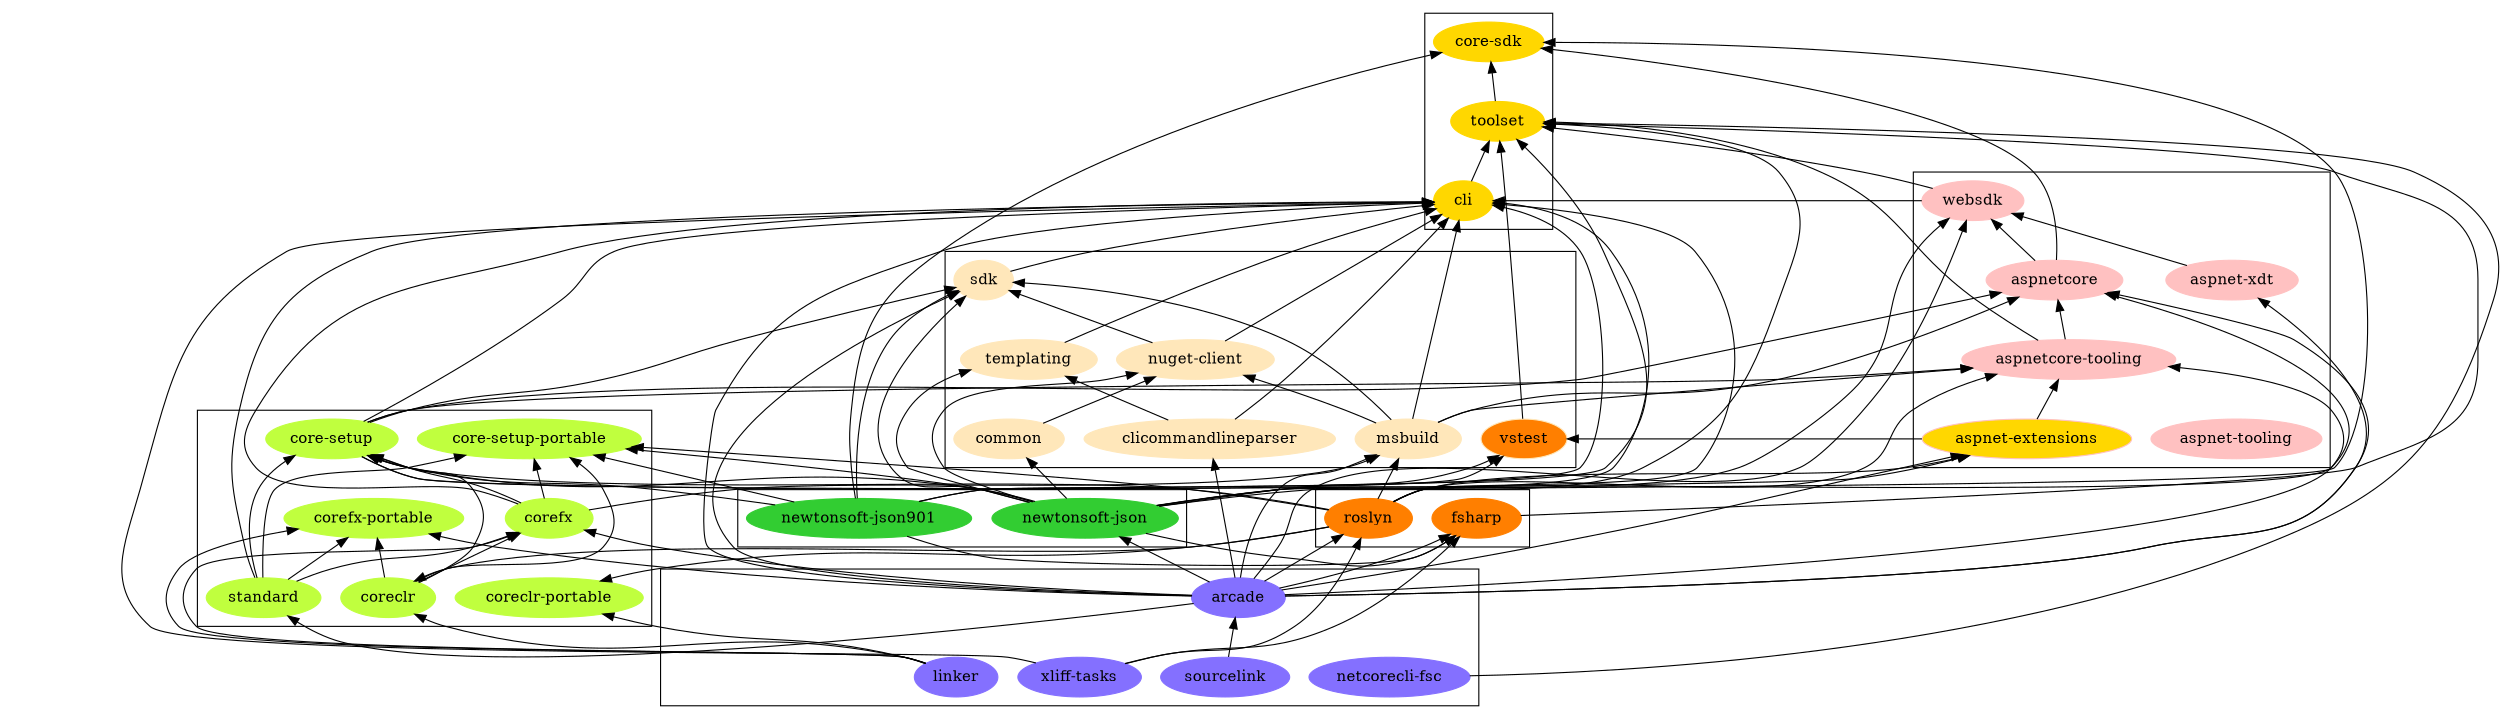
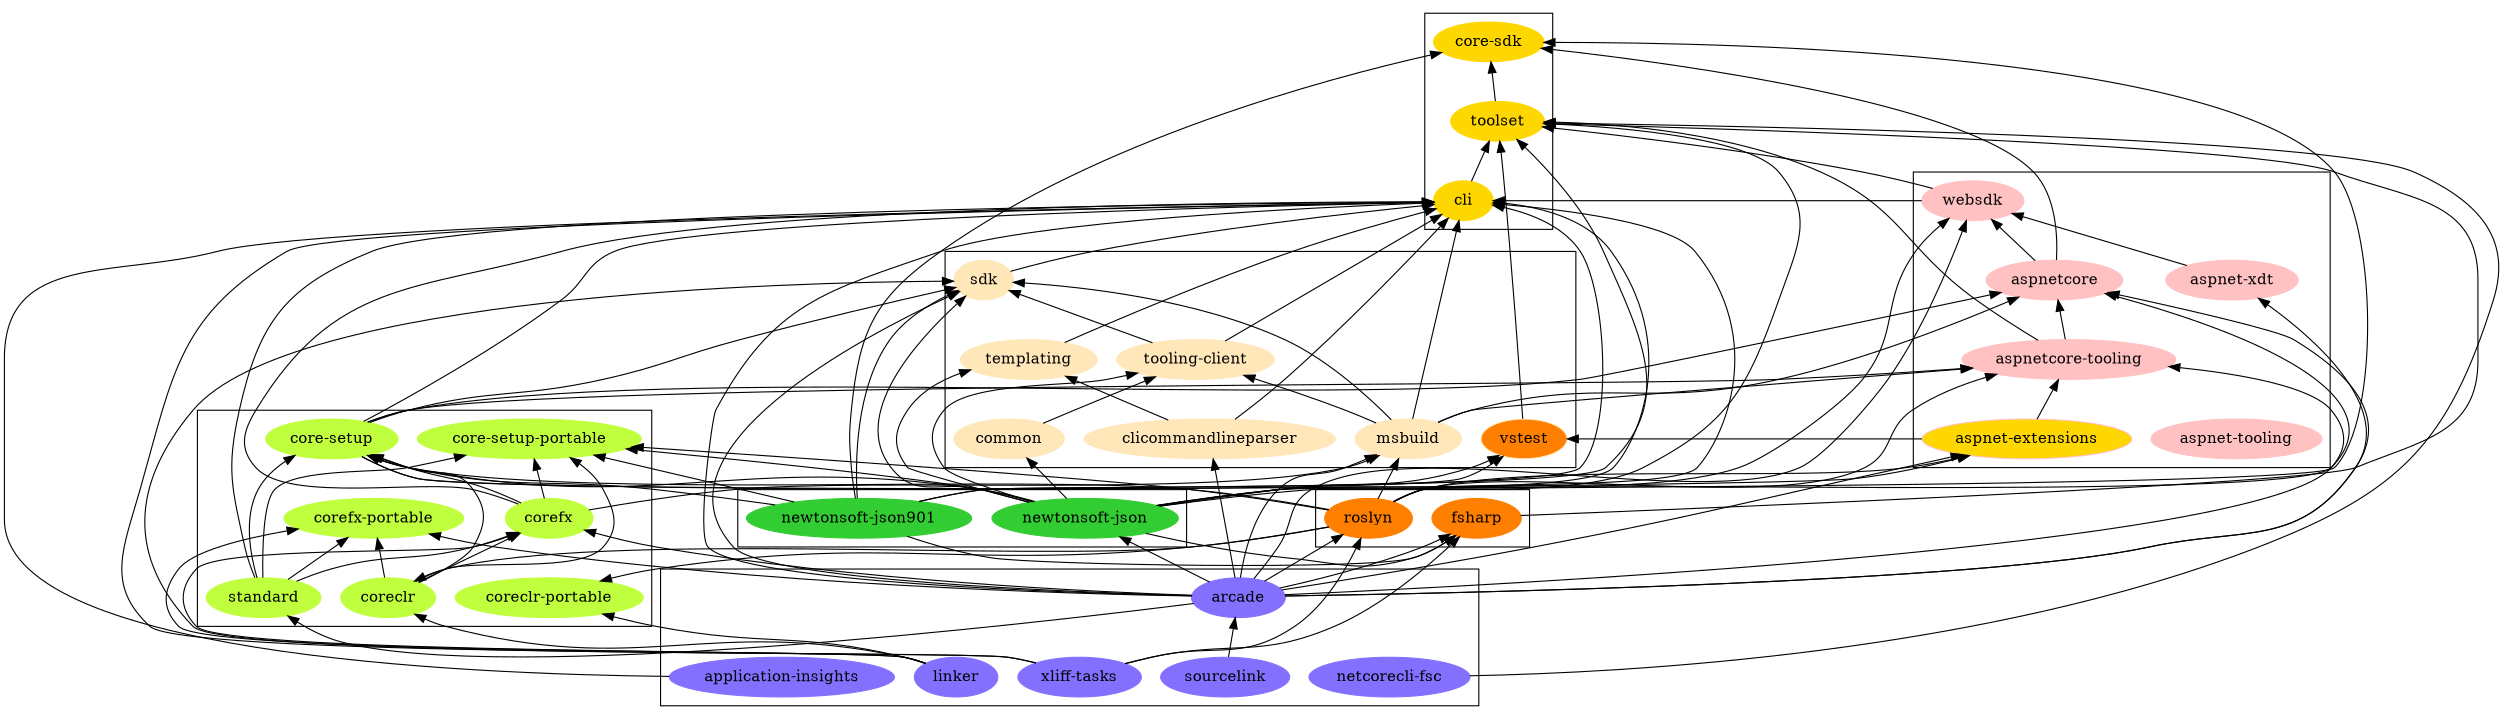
node "nuget-client": label "nuget-client" -> "tooling-client"
edge "xliff-tasks" -> "sdk": added
node "application-insights": added
